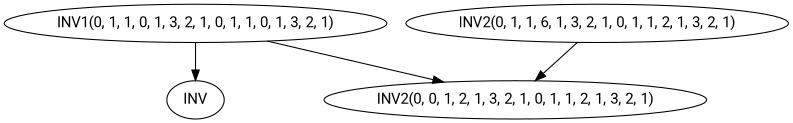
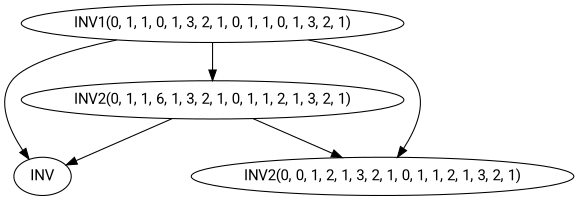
edge "INV1(0, 1, 1, 0, 1, 3, 2, 1, 0, 1, 1, 0, 1, 3, 2, 1)" -> "INV2(0, 1, 1, 6, 1, 3, 2, 1, 0, 1, 1, 2, 1, 3, 2, 1)": added
edge "INV2(0, 1, 1, 6, 1, 3, 2, 1, 0, 1, 1, 2, 1, 3, 2, 1)" -> "INV": added
